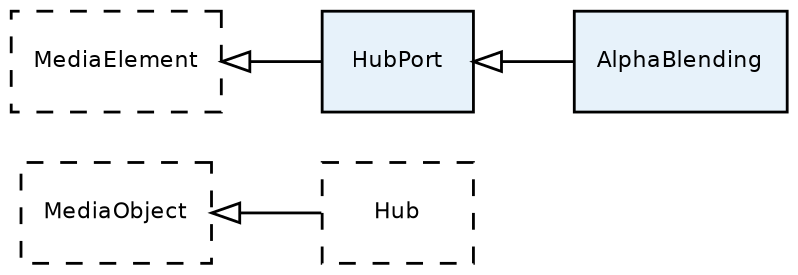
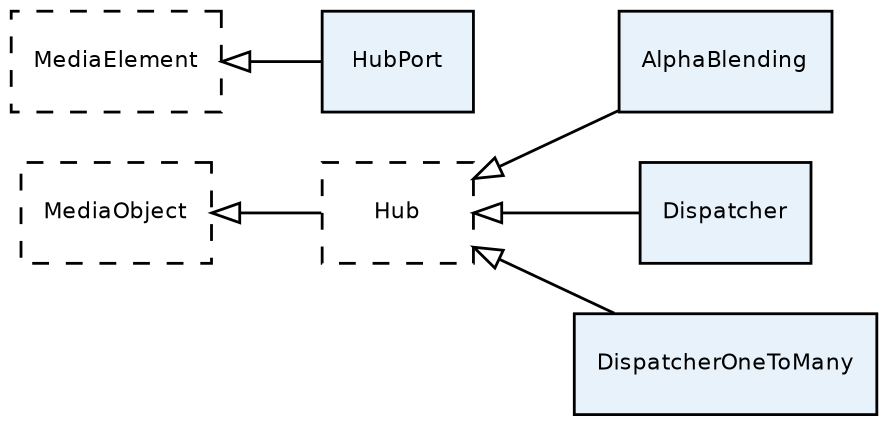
edge "AlphaBlending" -> "HubPort": now "AlphaBlending" -> "Hub"
node "Dispatcher": added
node "DispatcherOneToMany": added
